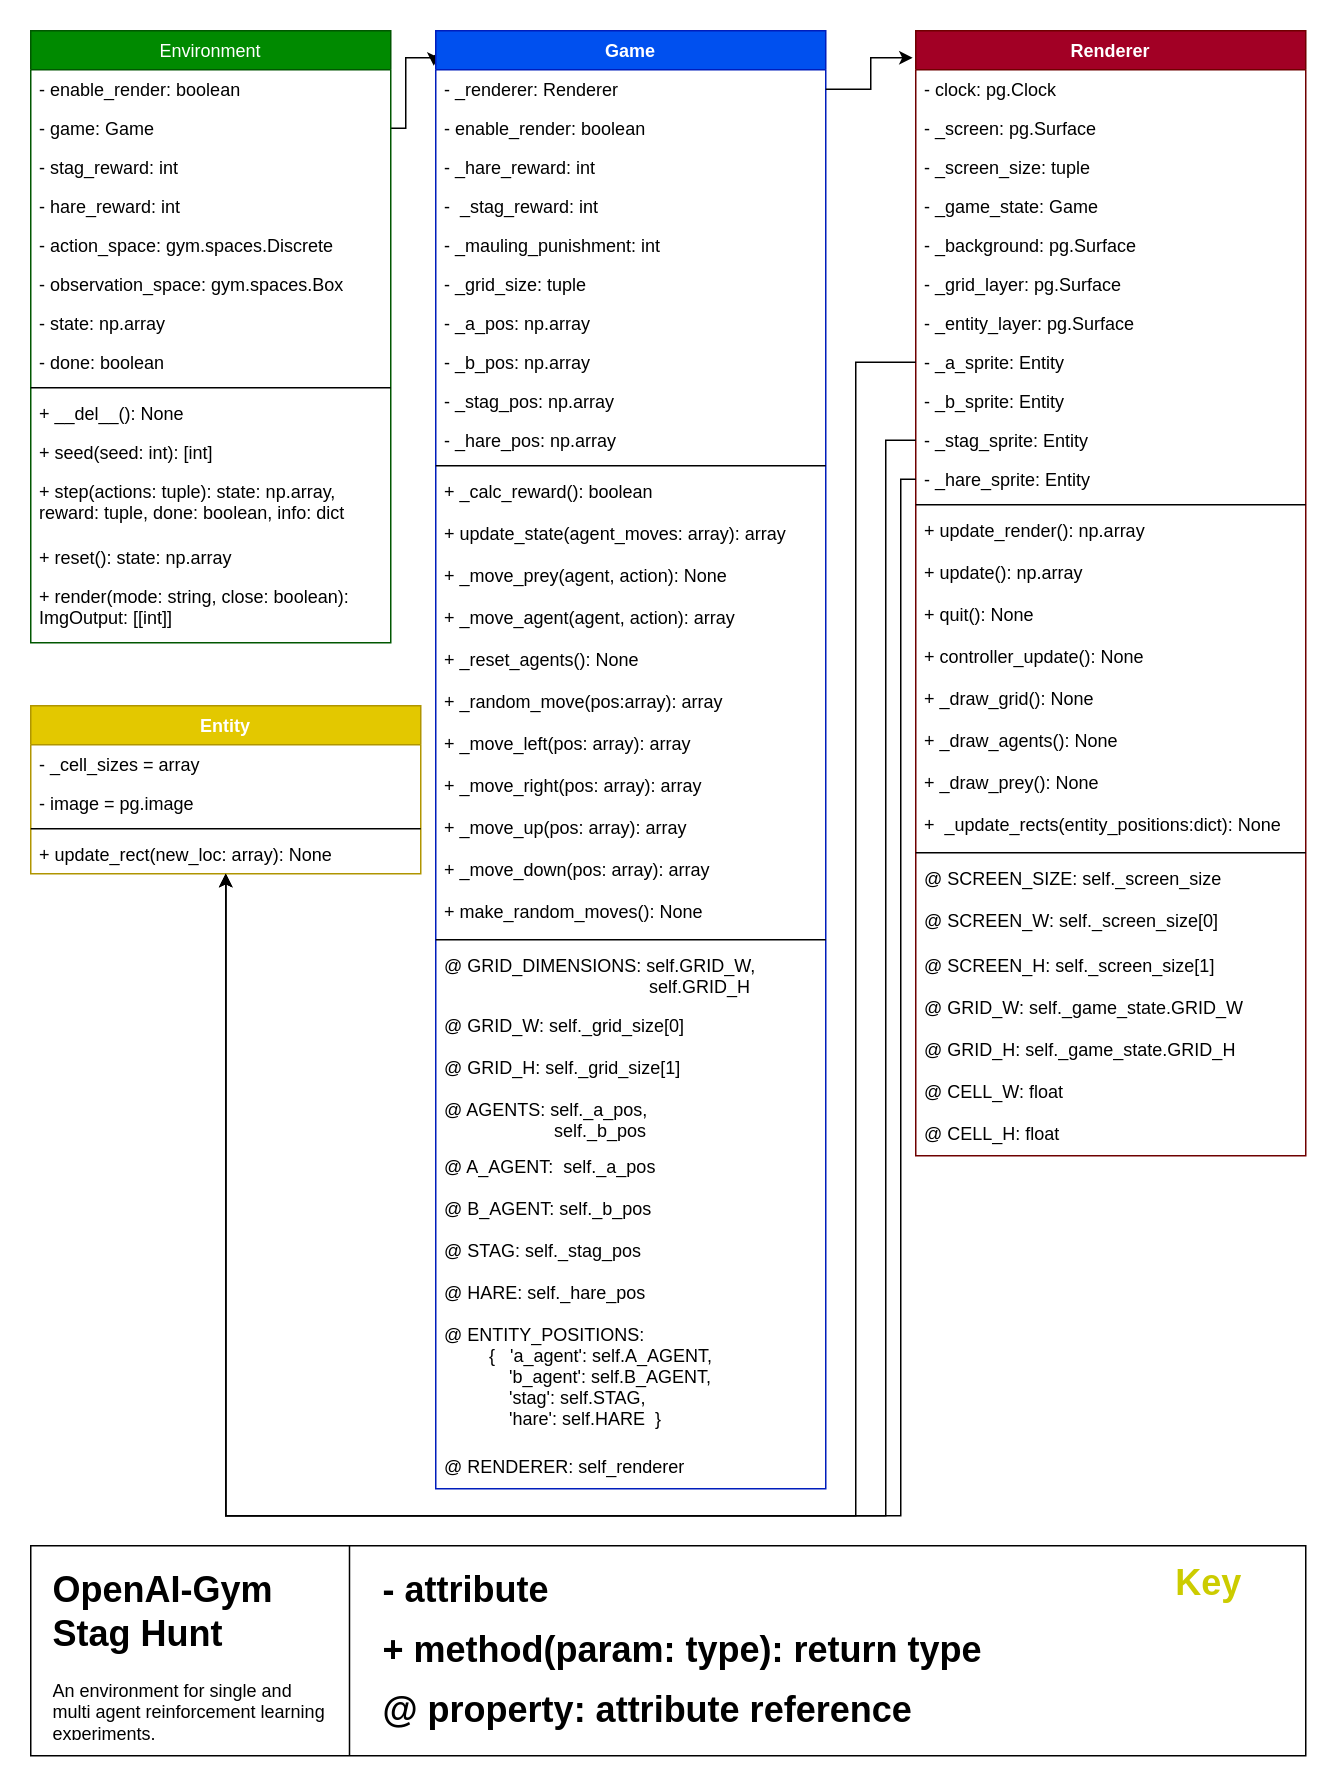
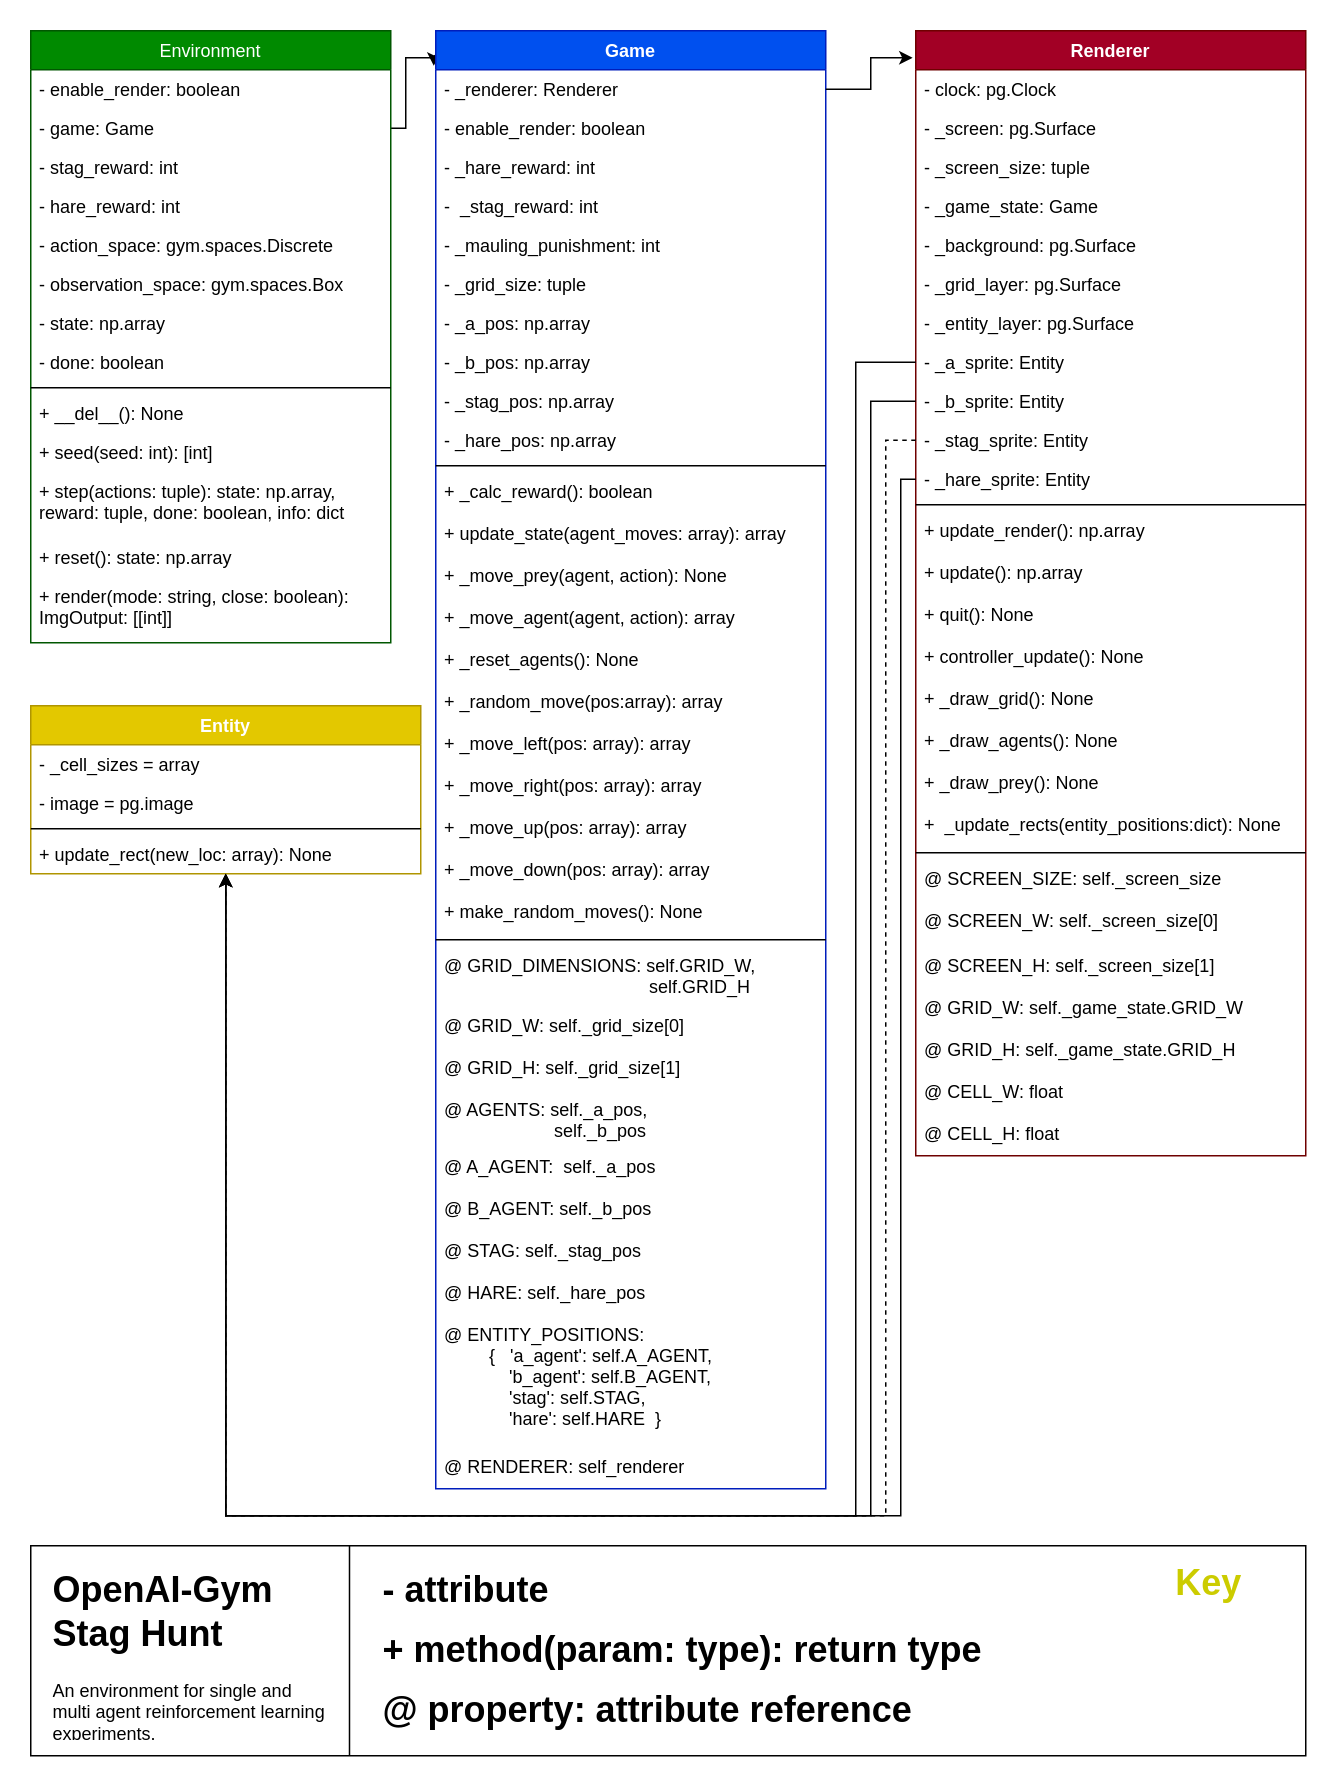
edge "- _b_sprite: Entity" -> "Entity": added
edge "- _stag_sprite: Entity" -> "Entity": style solid -> dashed
